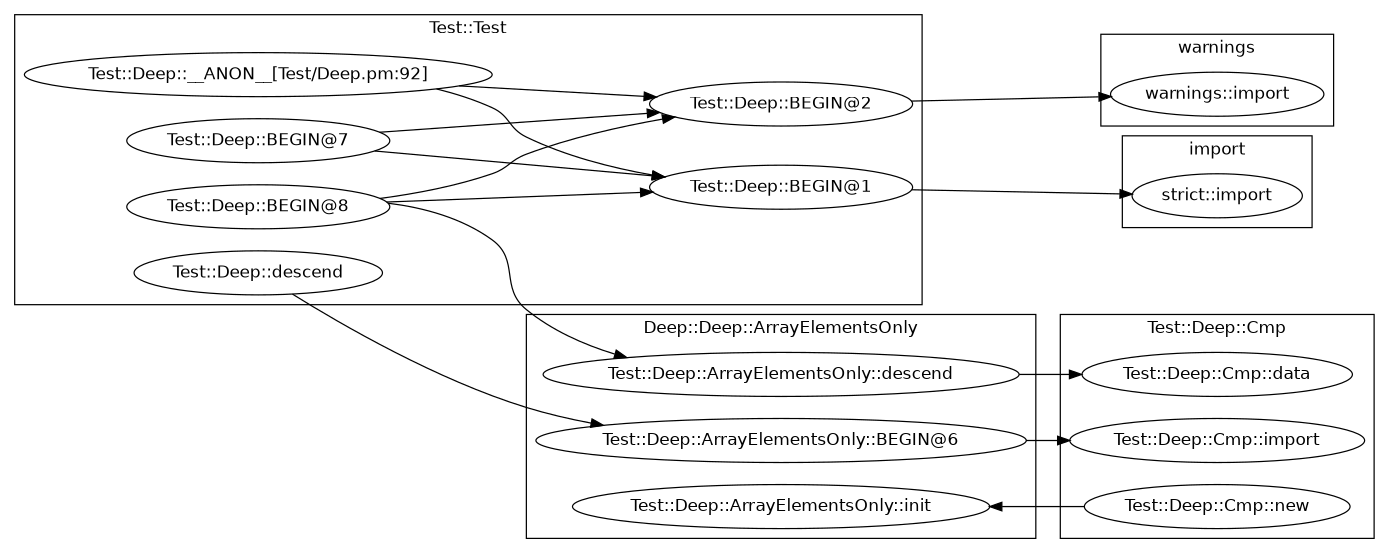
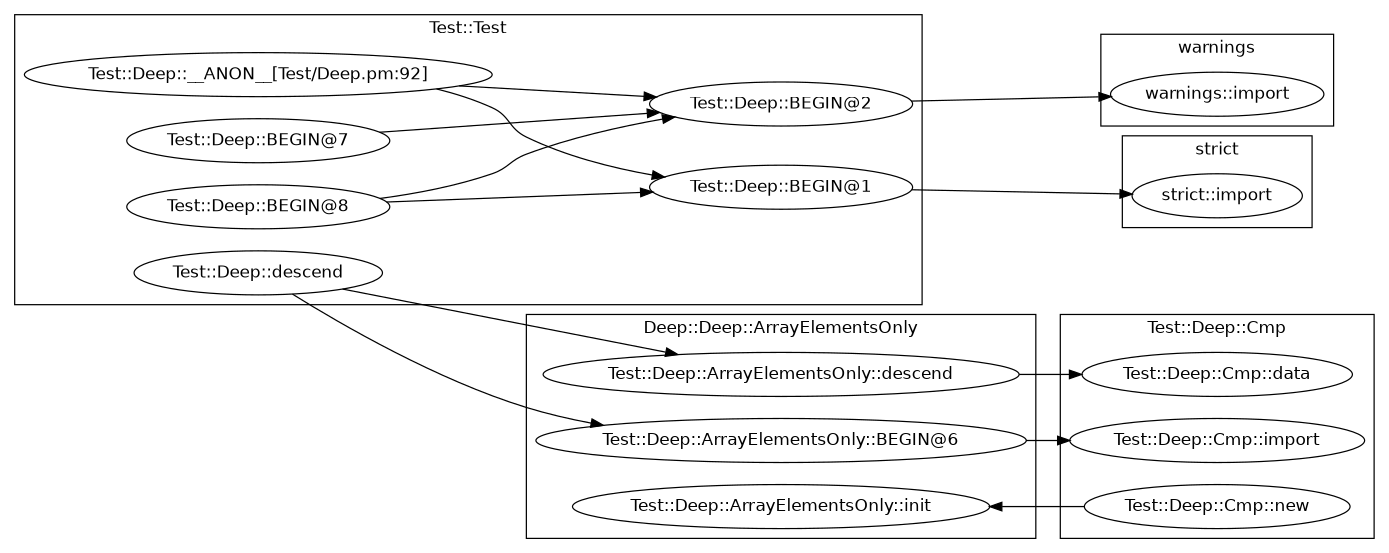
cluster "import": label "import" -> "strict"
edge "Test::Deep::BEGIN@7" -> "Test::Deep::BEGIN@1": removed
edge "Test::Deep::BEGIN@8" -> "Test::Deep::ArrayElementsOnly::descend": now "Test::Deep::descend" -> "Test::Deep::ArrayElementsOnly::descend"
